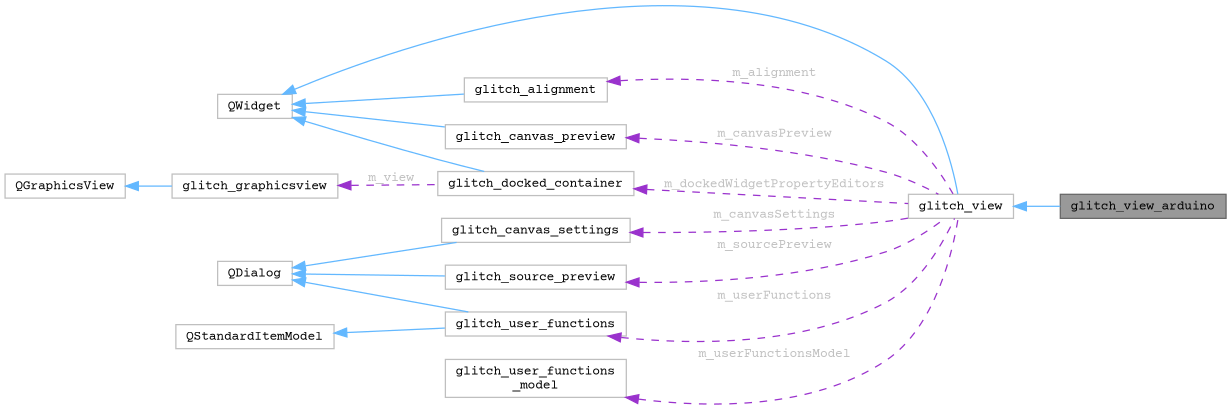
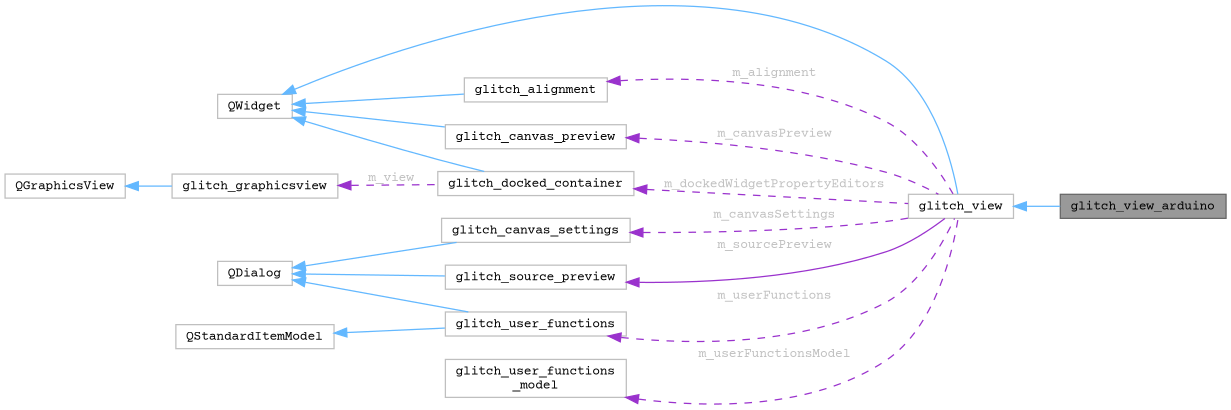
edge "glitch_view" -> "glitch_source_preview": style dashed -> solid
